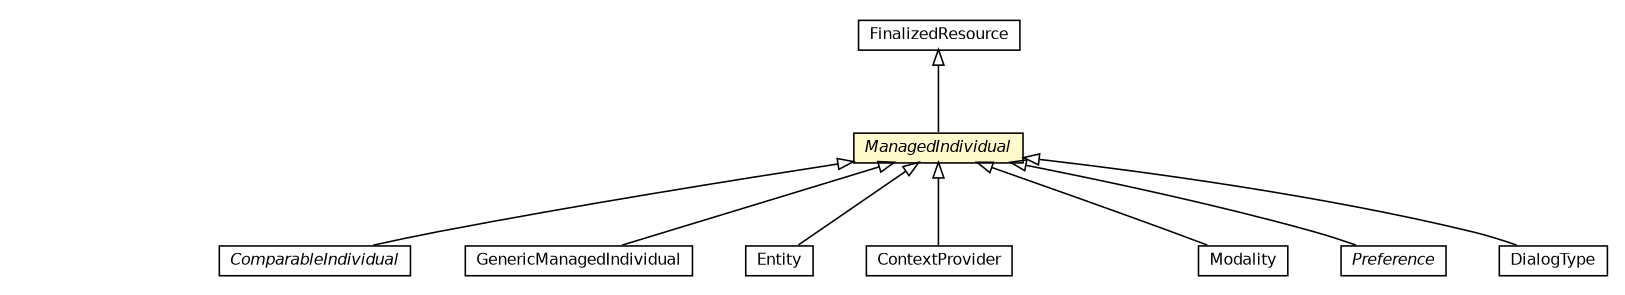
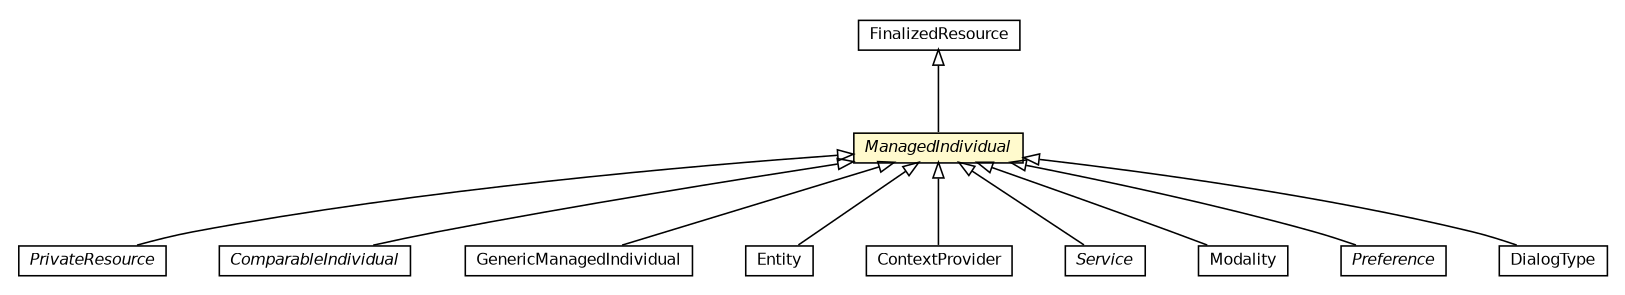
node "PrivateResource": added
node "Service": added
